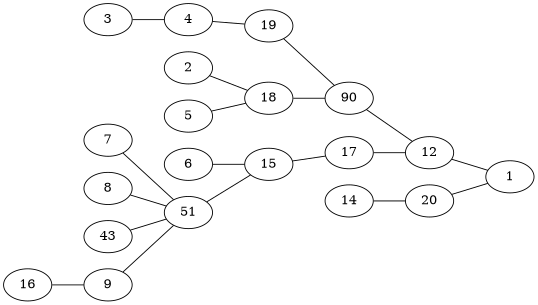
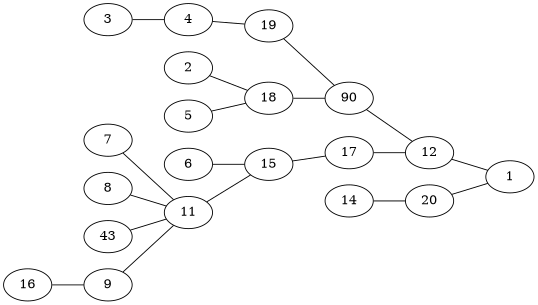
node "51": label "51" -> "11"
